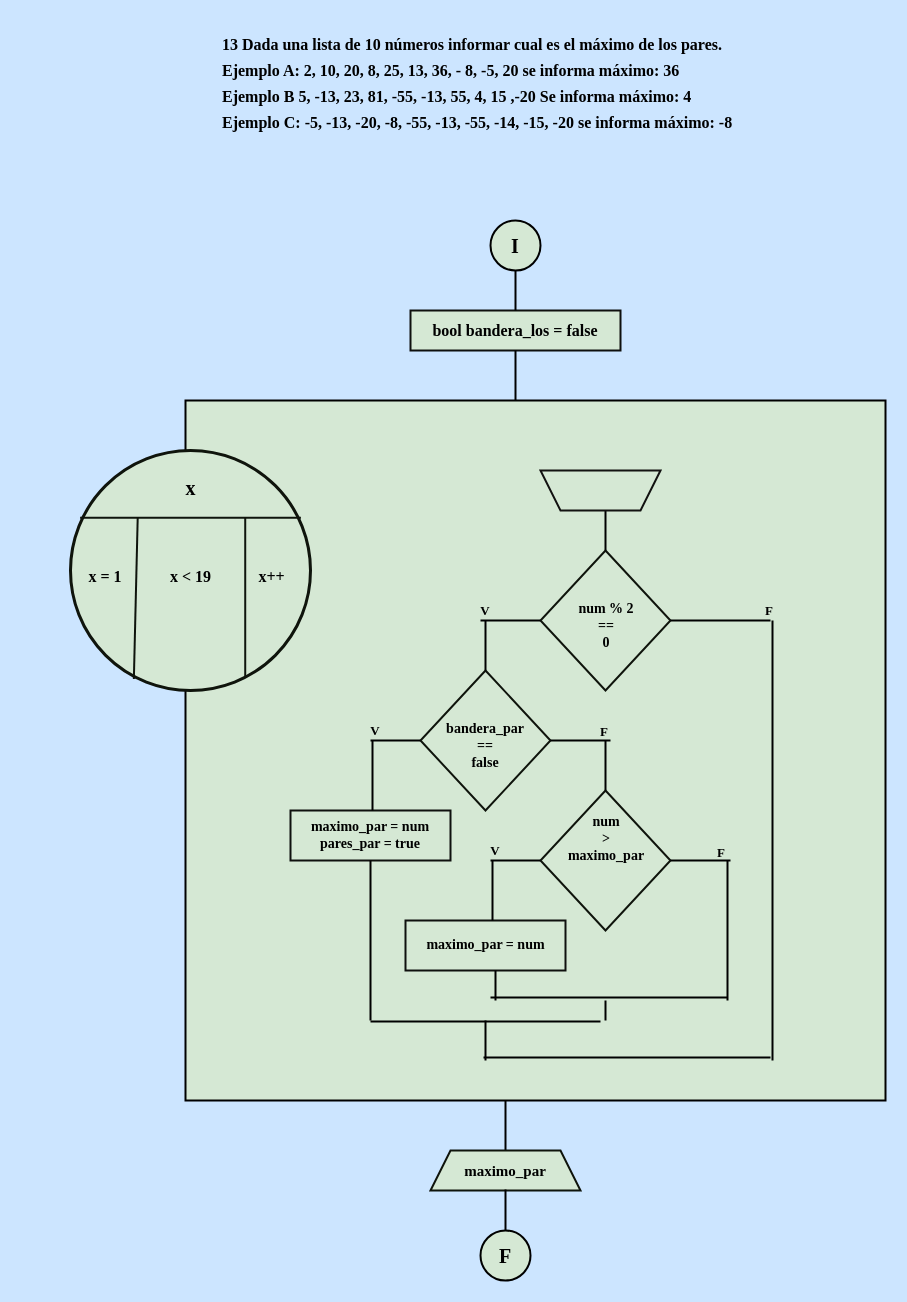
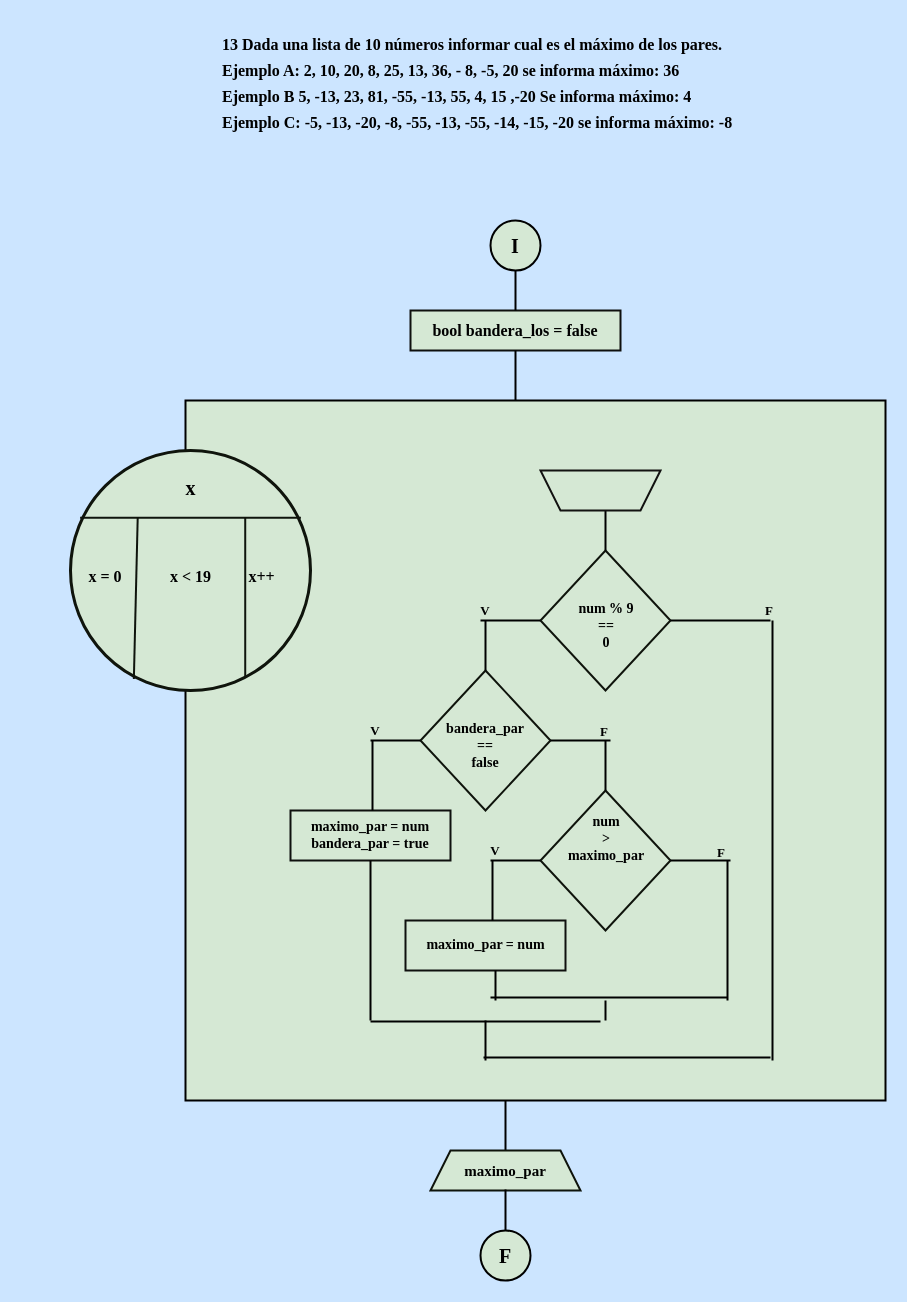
node "x++": moved (271, 576) -> (261, 576)
node "x = 1": label "x = 1" -> "x = 0"
node "num % 2 == 0": label "num % 2 == 0" -> "num % 9 == 0"
node "maximo_par = num pares_par = true": label "maximo_par = num pares_par = true" -> "maximo_par = num bandera_par = true"
